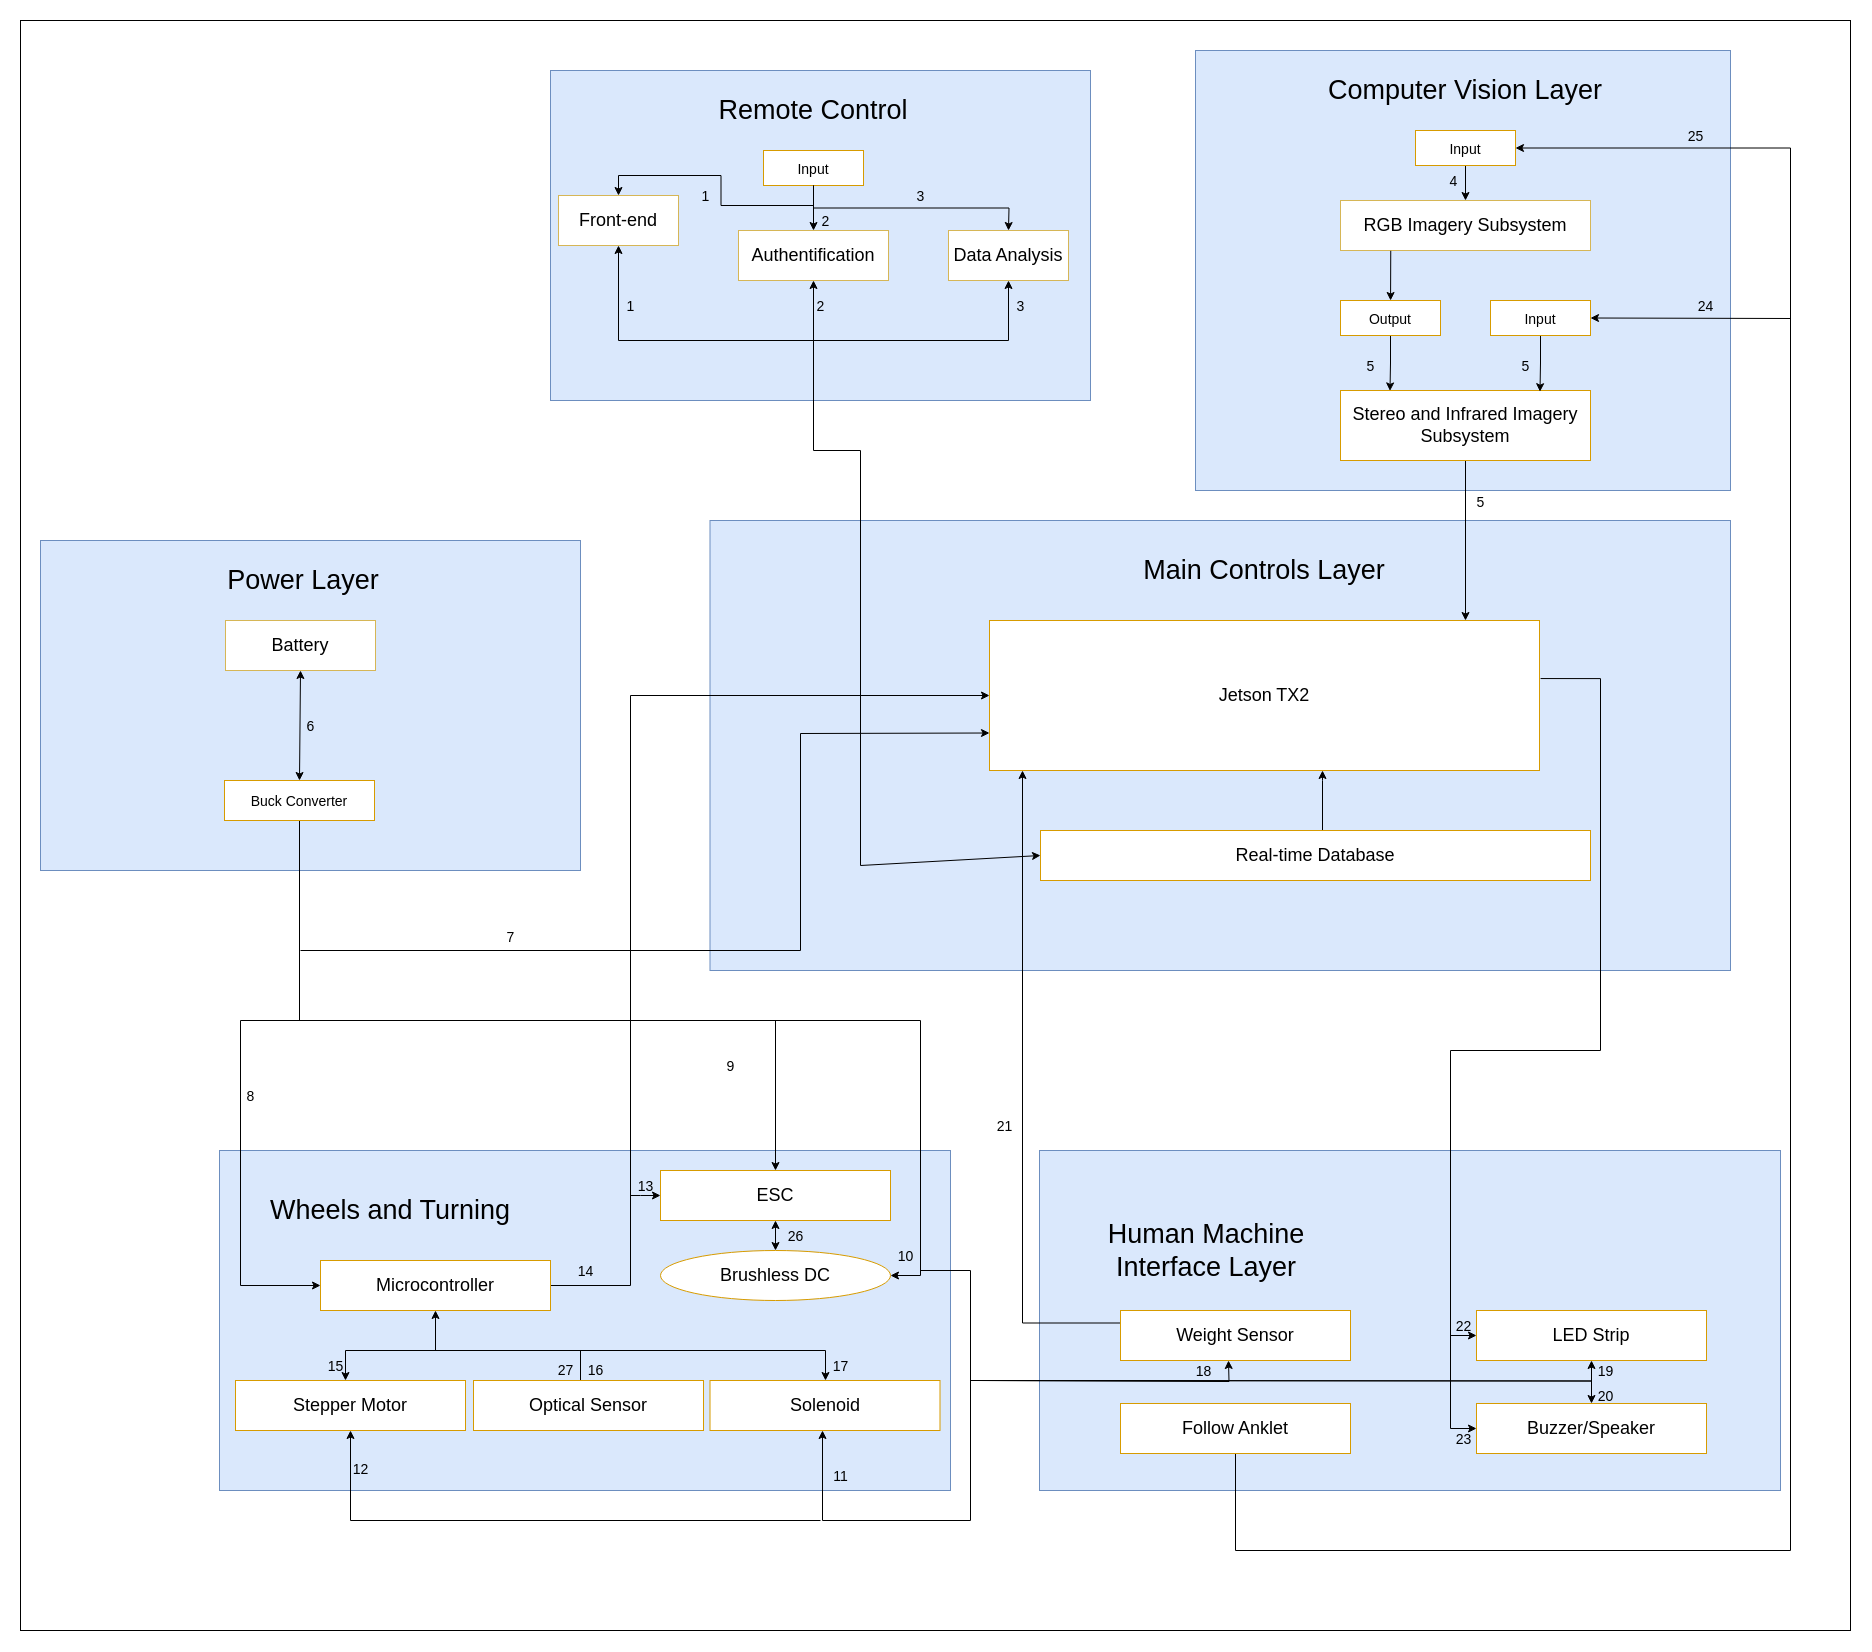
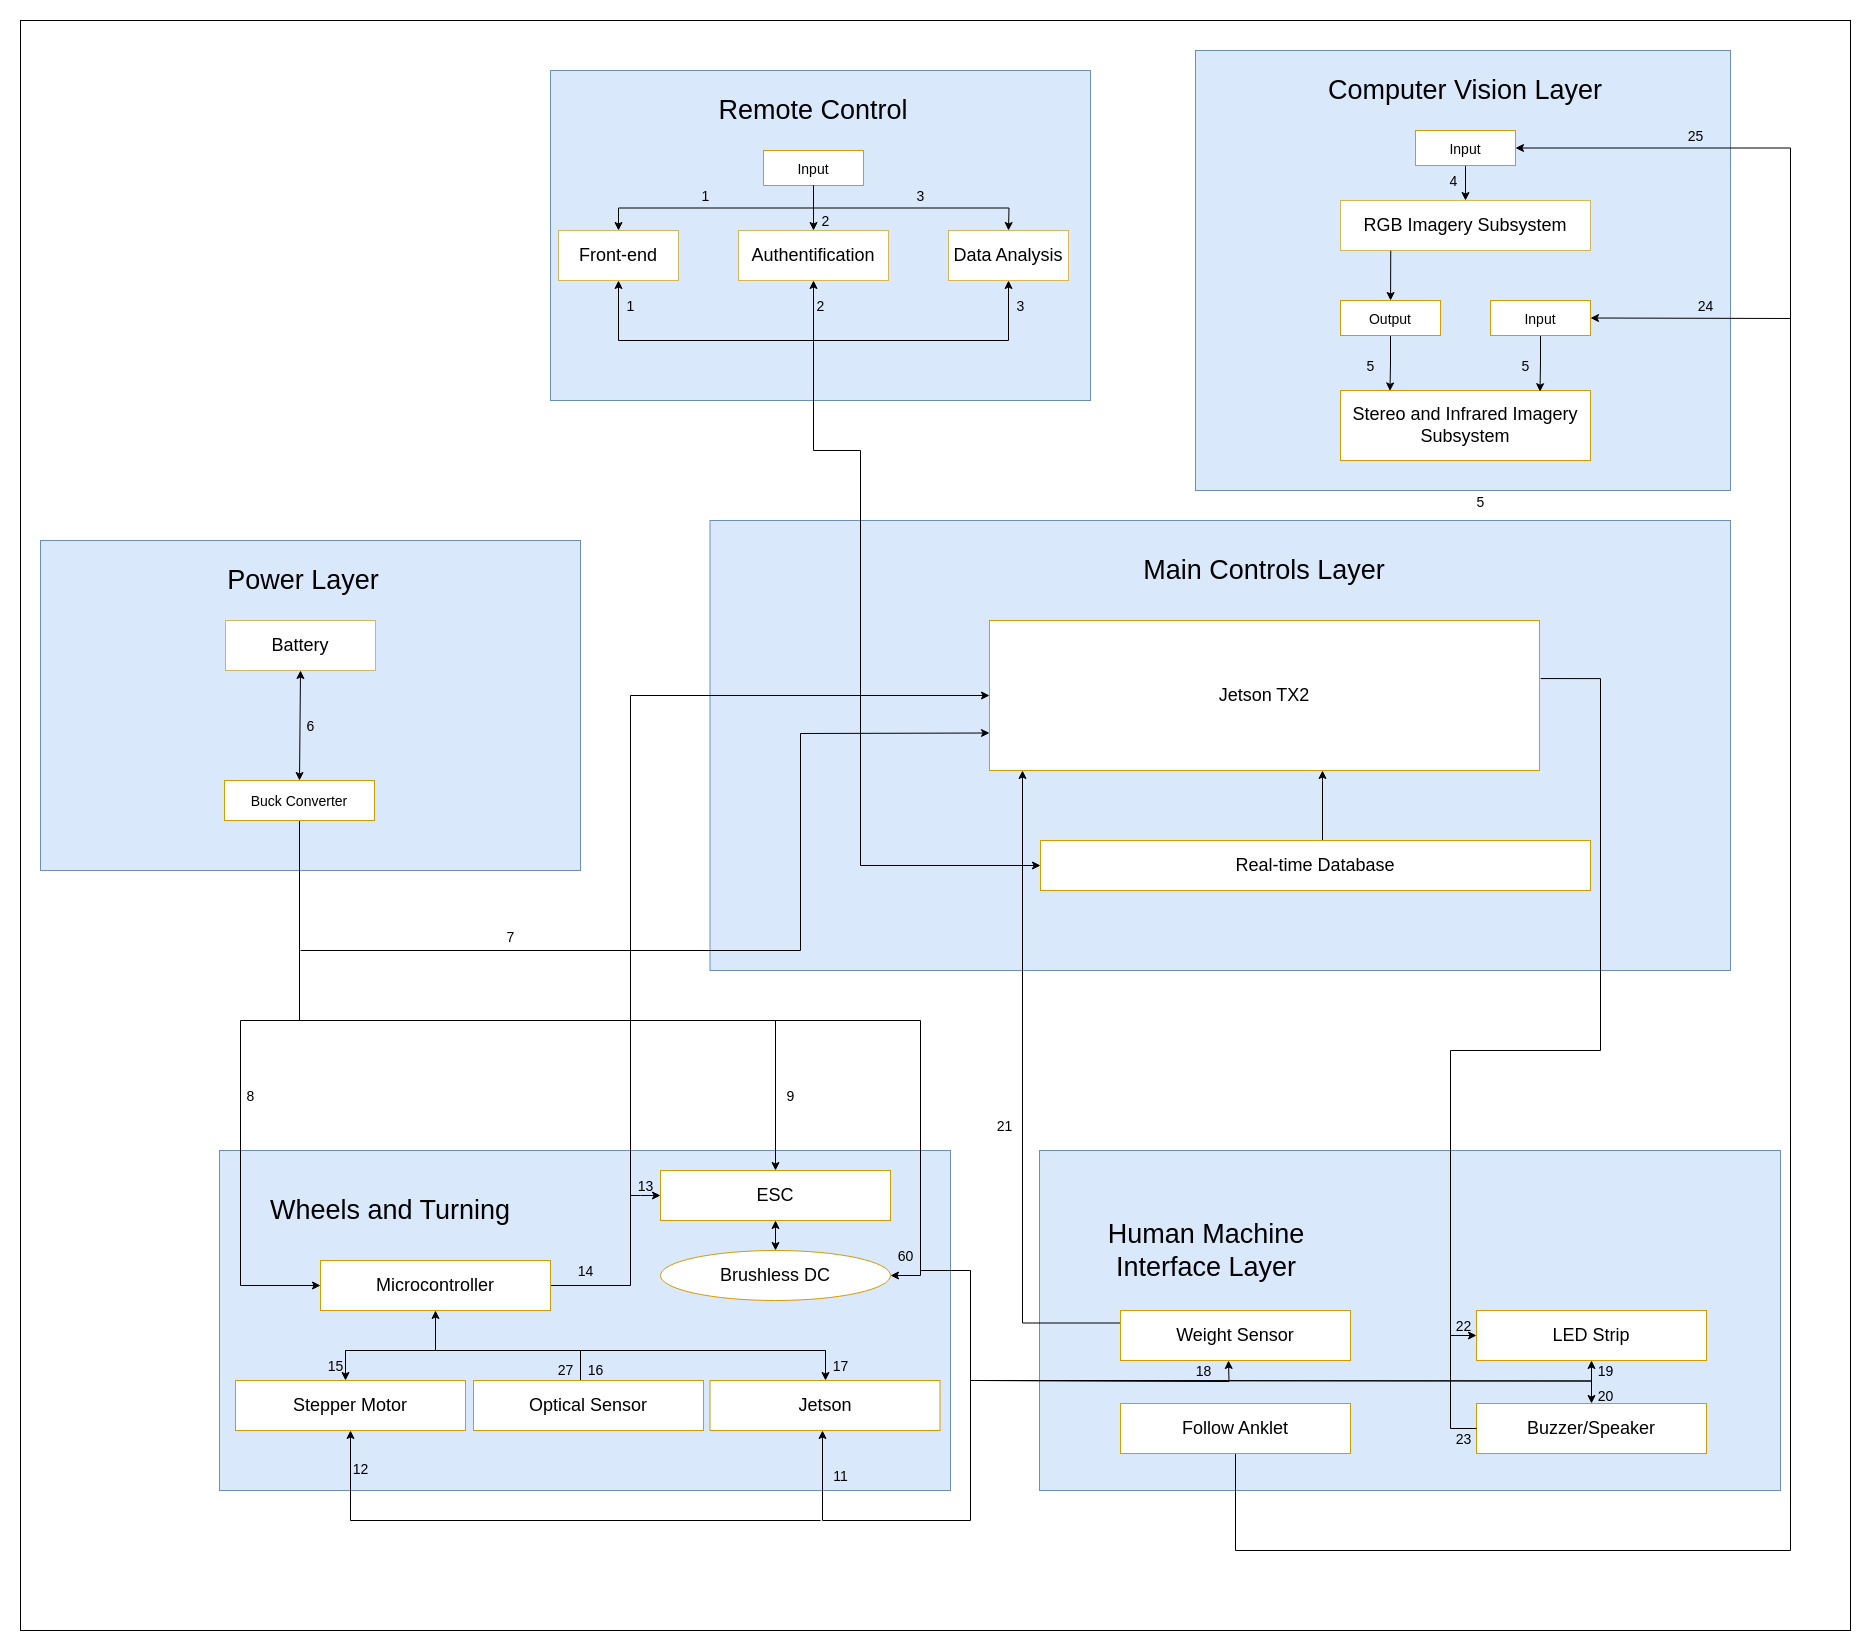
node "Front-end": moved (619, 221) -> (619, 256)
edge "Stereo and Infrared Imagery Subsystem" -> "Jetson TX2": removed
node "Real-time Database": moved (1316, 856) -> (1316, 866)
node "9": moved (731, 1066) -> (791, 1096)
node "26": removed
node "10": label "10" -> "60"
node "Solenoid": label "Solenoid" -> "Jetson"
edge "Jetson TX2" -> "Buzzer/Speaker": arrowhead classic -> none
